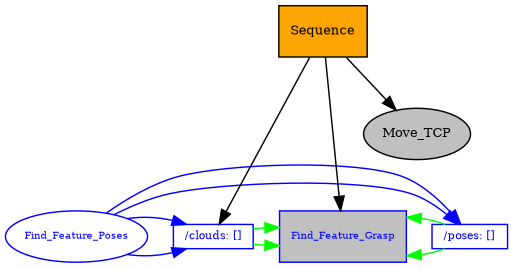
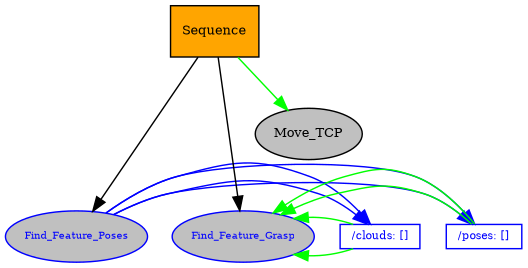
edge "Sequence" -> "Move_TCP": color black -> green
edge "Sequence" -> "/clouds: []": now "Sequence" -> "Find_Feature_Poses"
node "Find_Feature_Poses": fillcolor white -> gray
node "Find_Feature_Grasp": shape box -> ellipse
